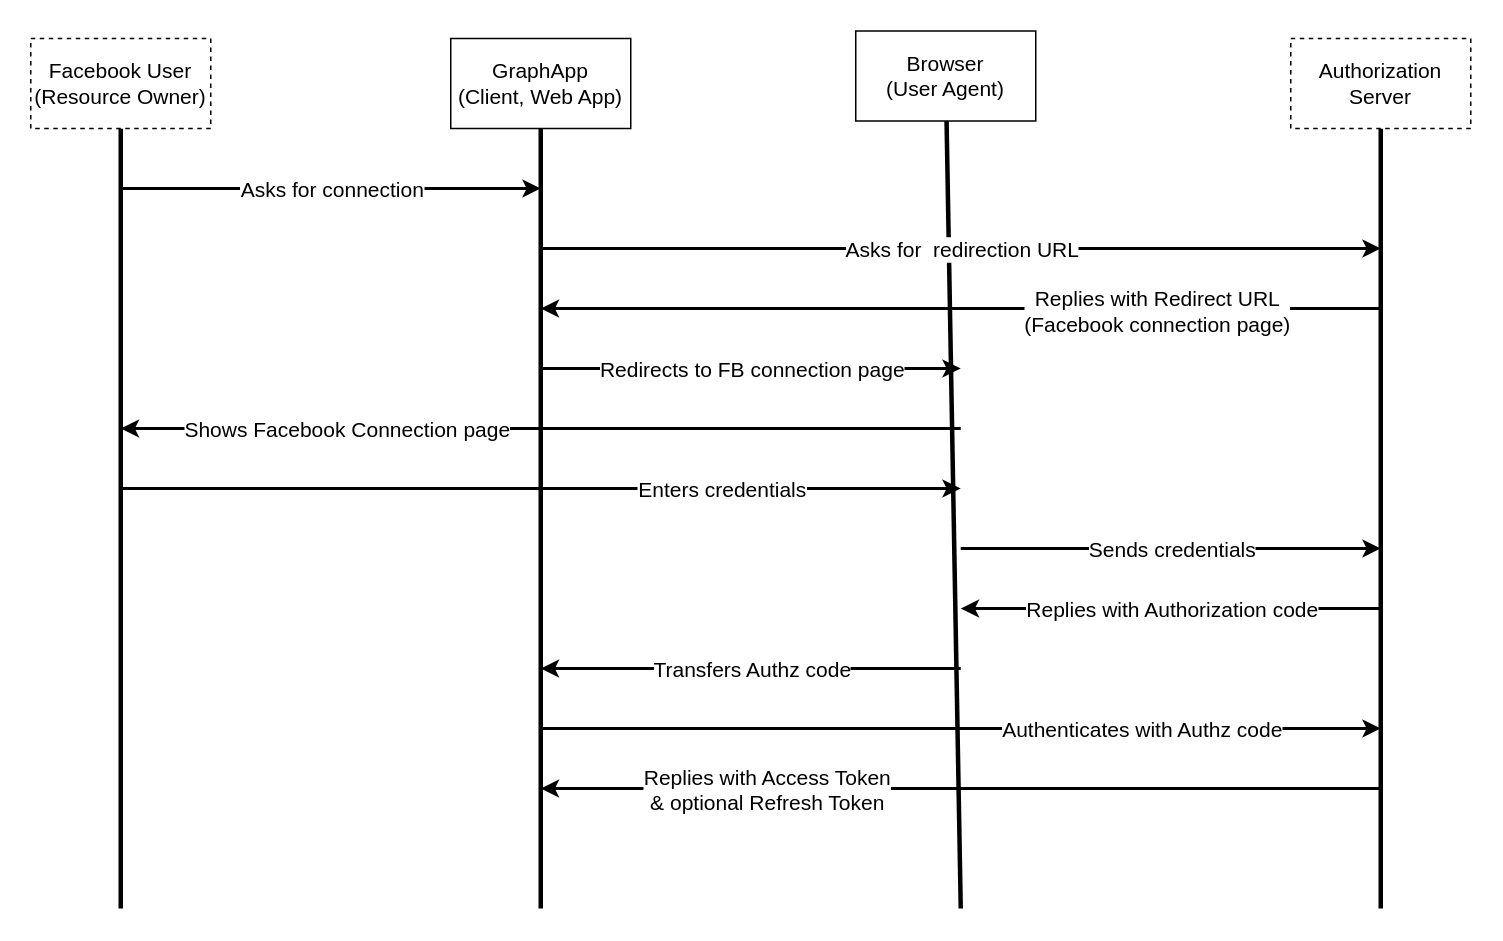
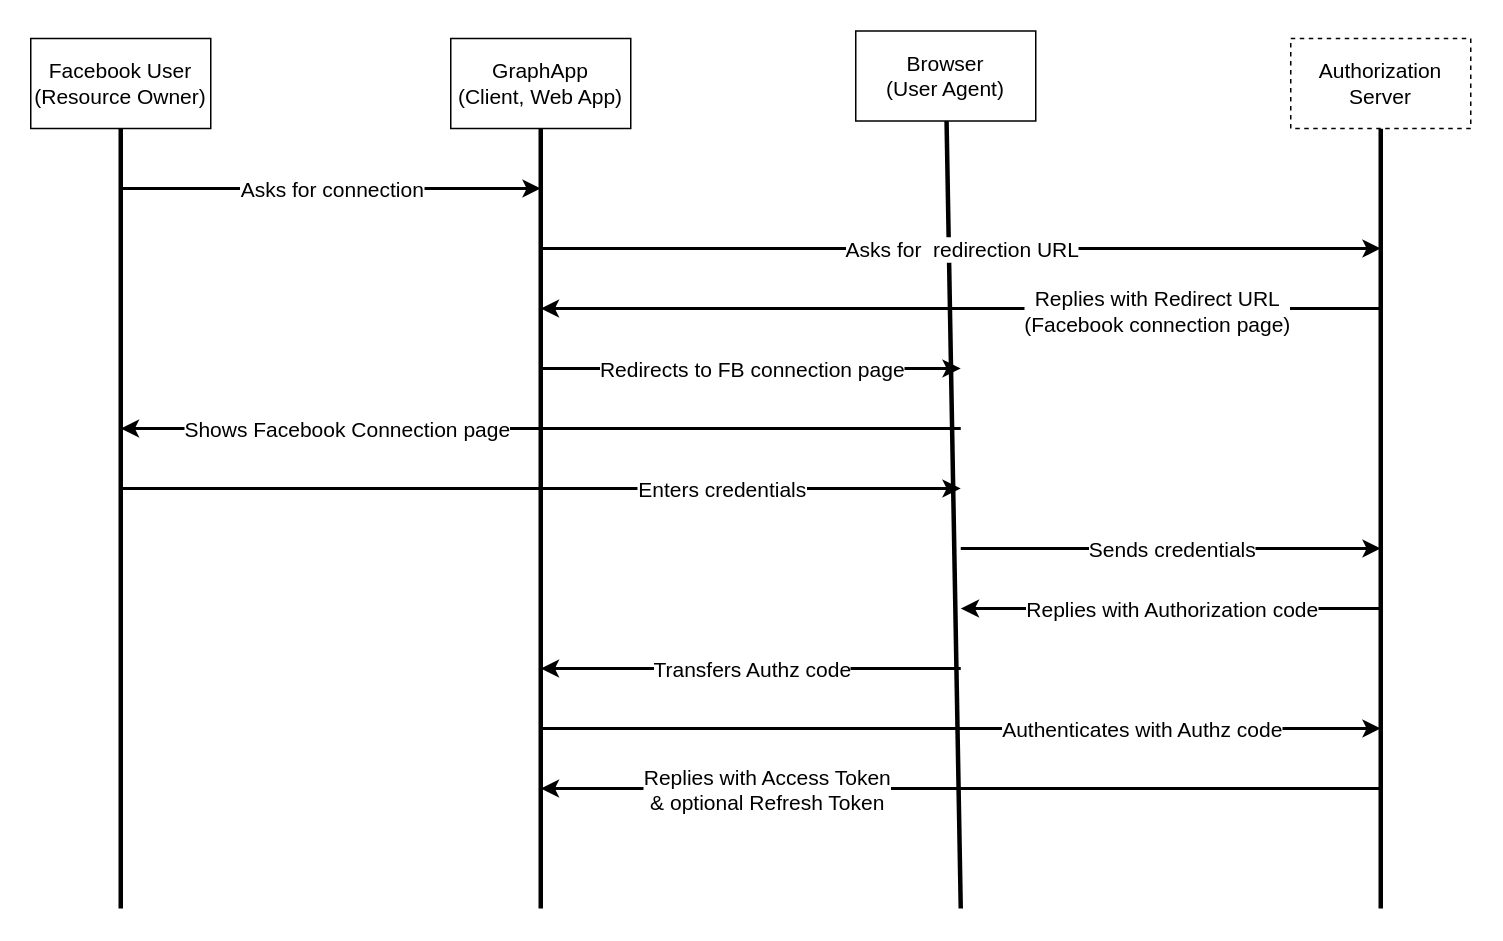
node "Facebook User (Resource Owner)": style dashed -> solid
